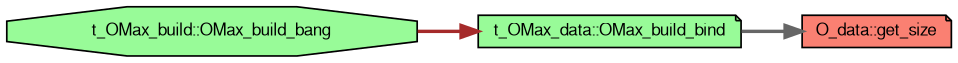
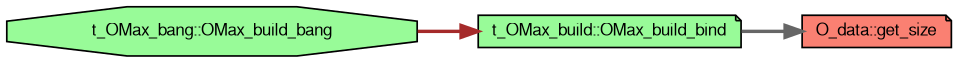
node "t_OMax_build::OMax_build_bang": label "t_OMax_build::OMax_build_bang" -> "t_OMax_bang::OMax_build_bang"
node "t_OMax_data::OMax_build_bind": label "t_OMax_data::OMax_build_bind" -> "t_OMax_build::OMax_build_bind"
